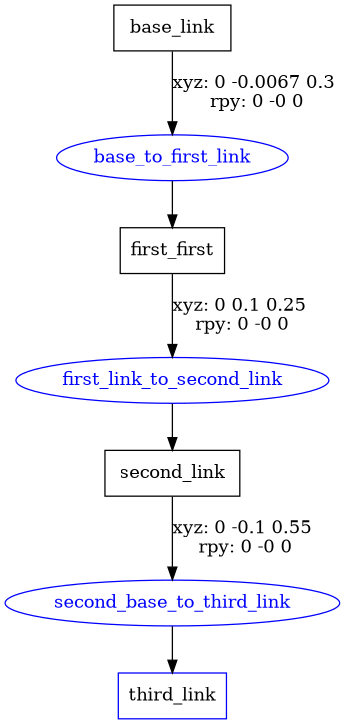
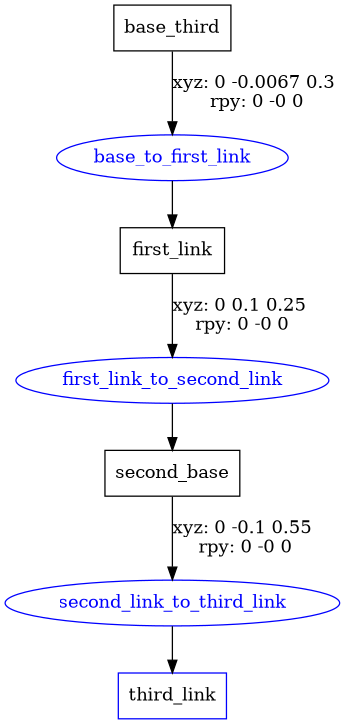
node "base_link": label "base_link" -> "base_third"
node "first_first": label "first_first" -> "first_link"
node "second_link": label "second_link" -> "second_base"
node "second_base_to_third_link": label "second_base_to_third_link" -> "second_link_to_third_link"
